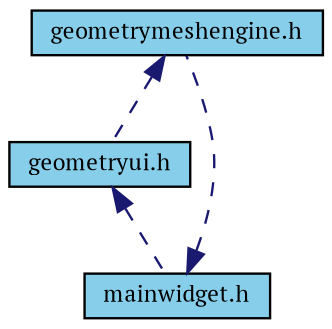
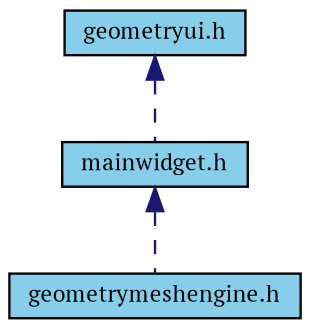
edge "geometryui.h" -> "geometrymeshengine.h": removed
